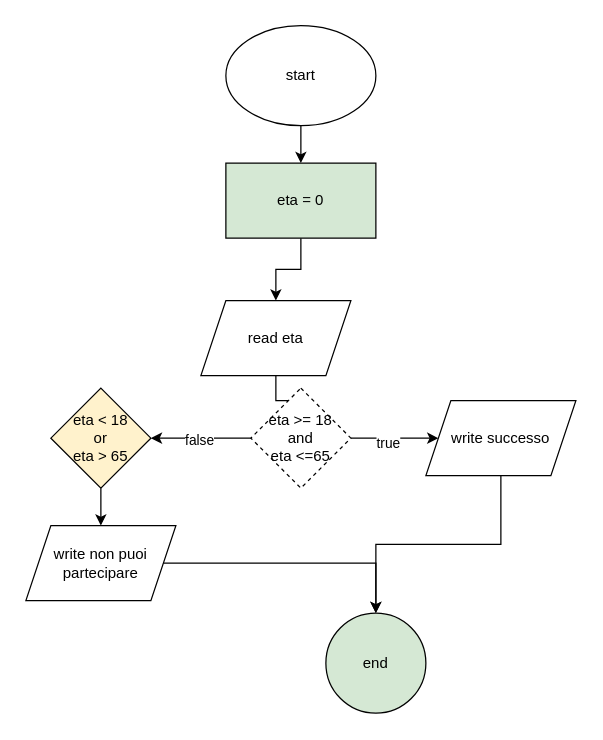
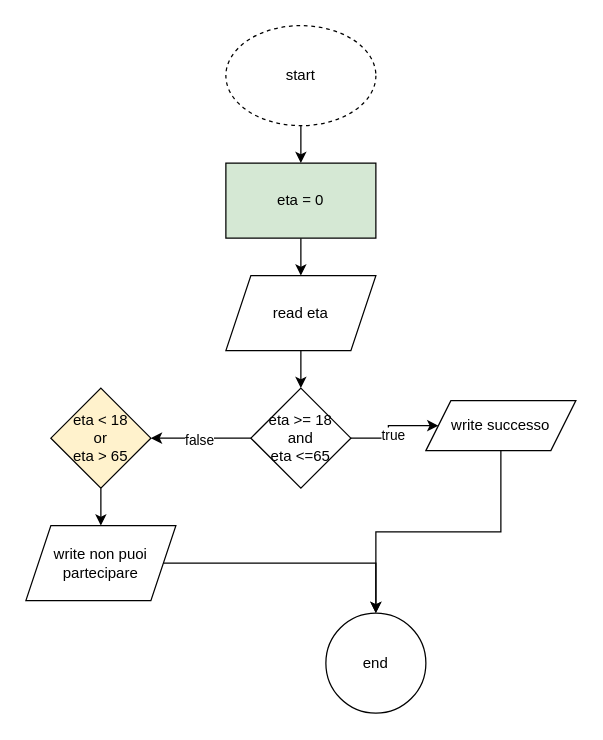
node "start": style solid -> dashed
node "read eta": moved (276, 338) -> (301, 313)
node "eta >= 18 and eta <=65": style dashed -> solid
node "write successo": size 150x75 -> 150x50
node "end": fillcolor #d5e8d4 -> #ffffff
